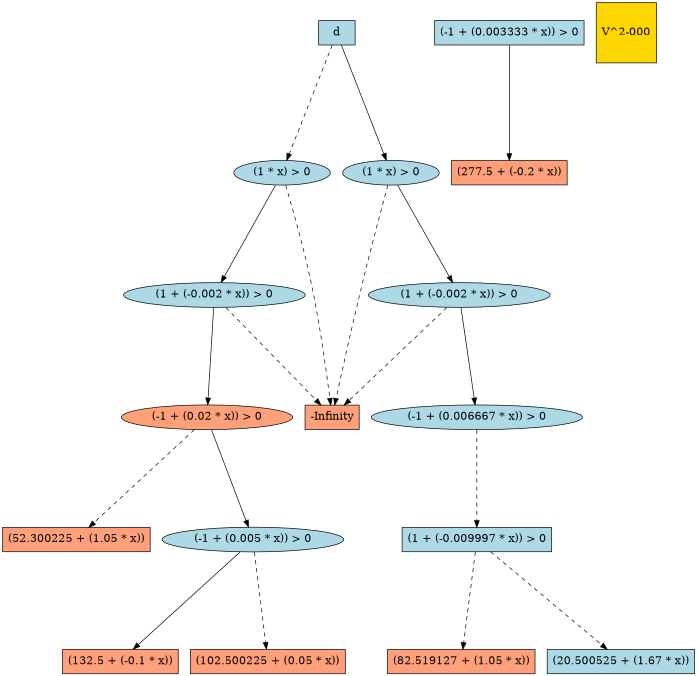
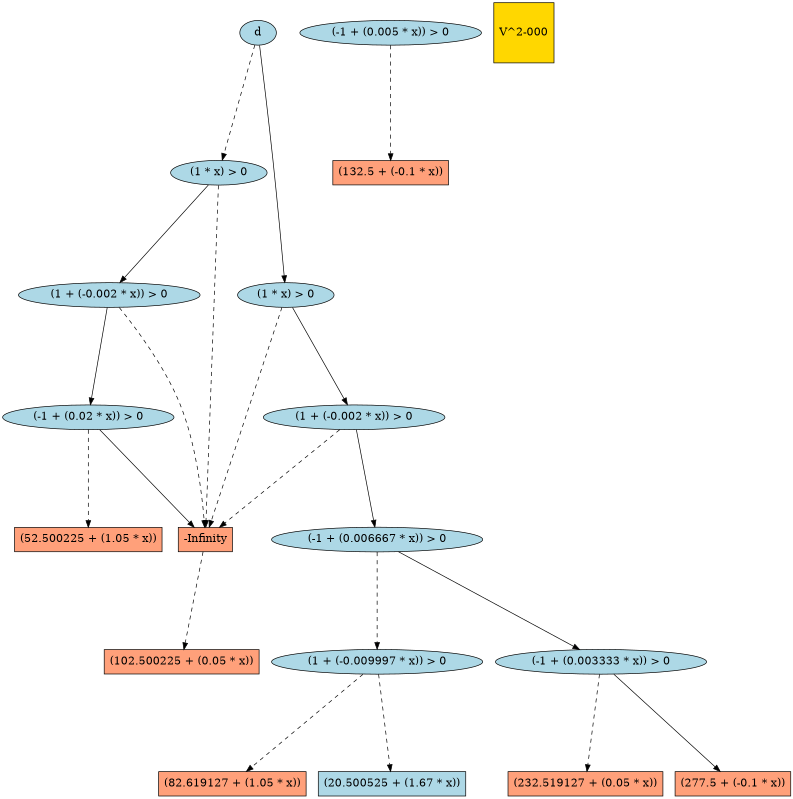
node "d": shape box -> ellipse
node "(-1 + (0.003333 * x)) > 0": shape box -> ellipse
node "(277.5 + (-0.2 * x))": label "(277.5 + (-0.2 * x))" -> "(277.5 + (-0.1 * x))"
node "(-1 + (0.02 * x)) > 0": fillcolor lightsalmon -> lightblue
edge "(-1 + (0.02 * x)) > 0" -> "(-1 + (0.005 * x)) > 0": now "(-1 + (0.02 * x)) > 0" -> "-Infinity"
node "(52.300225 + (1.05 * x))": label "(52.300225 + (1.05 * x))" -> "(52.500225 + (1.05 * x))"
node "(1 + (-0.009997 * x)) > 0": shape box -> ellipse
edge "(-1 + (0.005 * x)) > 0" -> "(102.500225 + (0.05 * x))": now "-Infinity" -> "(102.500225 + (0.05 * x))"
edge "(-1 + (0.005 * x)) > 0" -> "(132.5 + (-0.1 * x))": style solid -> dashed
edge "(-1 + (0.006667 * x)) > 0" -> "(-1 + (0.003333 * x)) > 0": added
node "(82.519127 + (1.05 * x))": label "(82.519127 + (1.05 * x))" -> "(82.619127 + (1.05 * x))"
node "(232.519127 + (0.05 * x))": added
